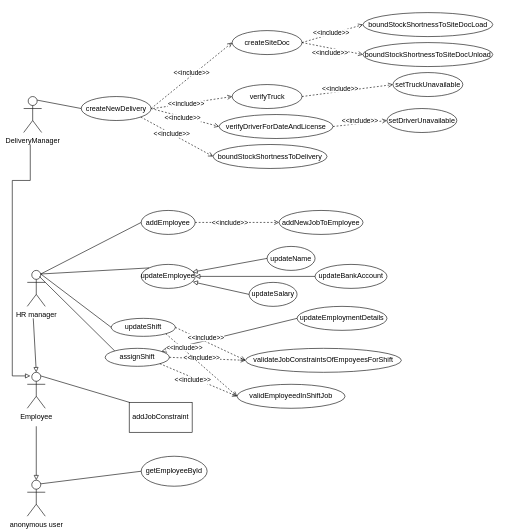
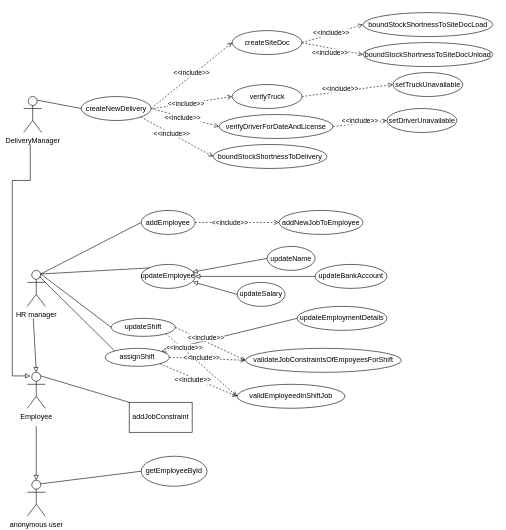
node "updateSalary": moved (273, 294) -> (261, 294)
